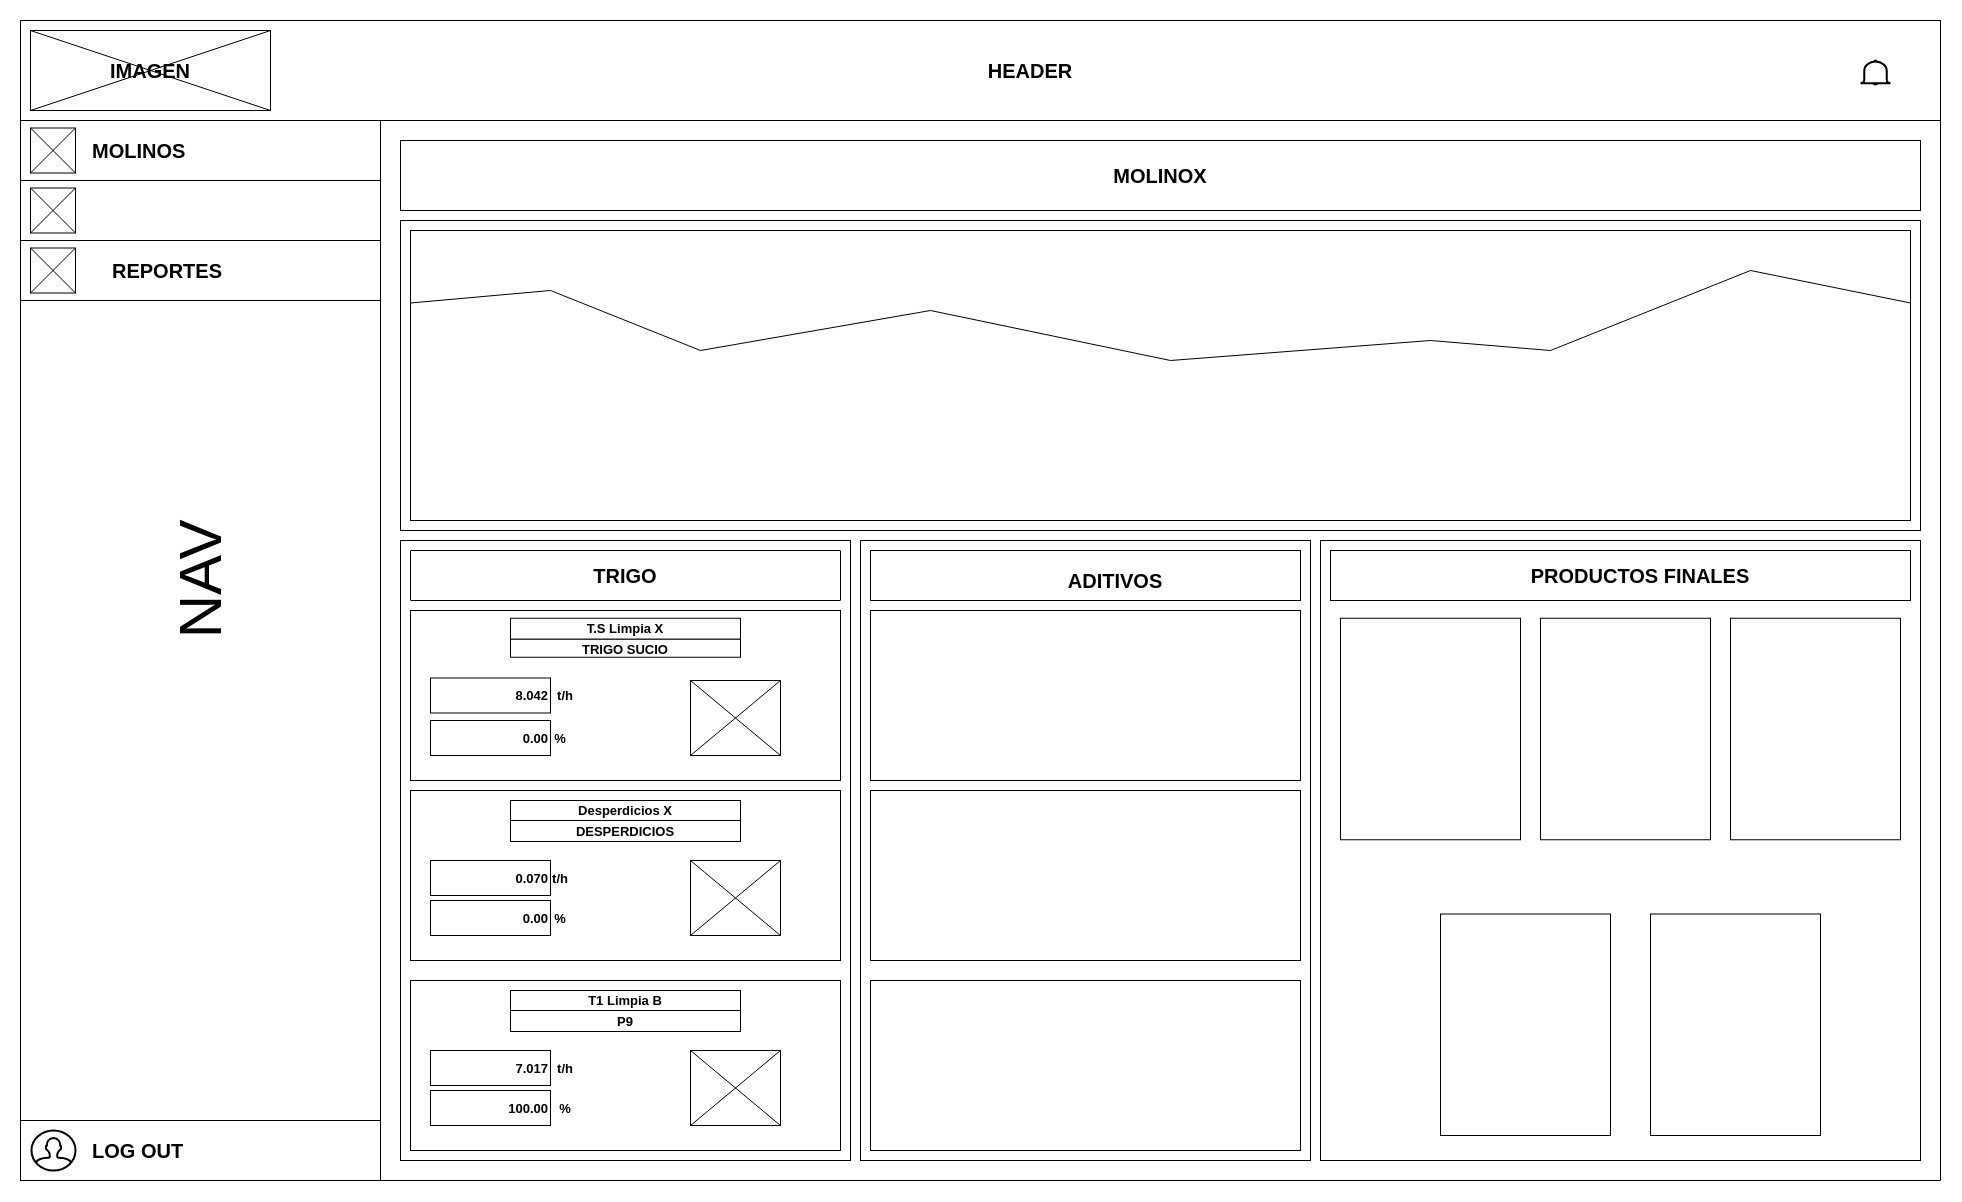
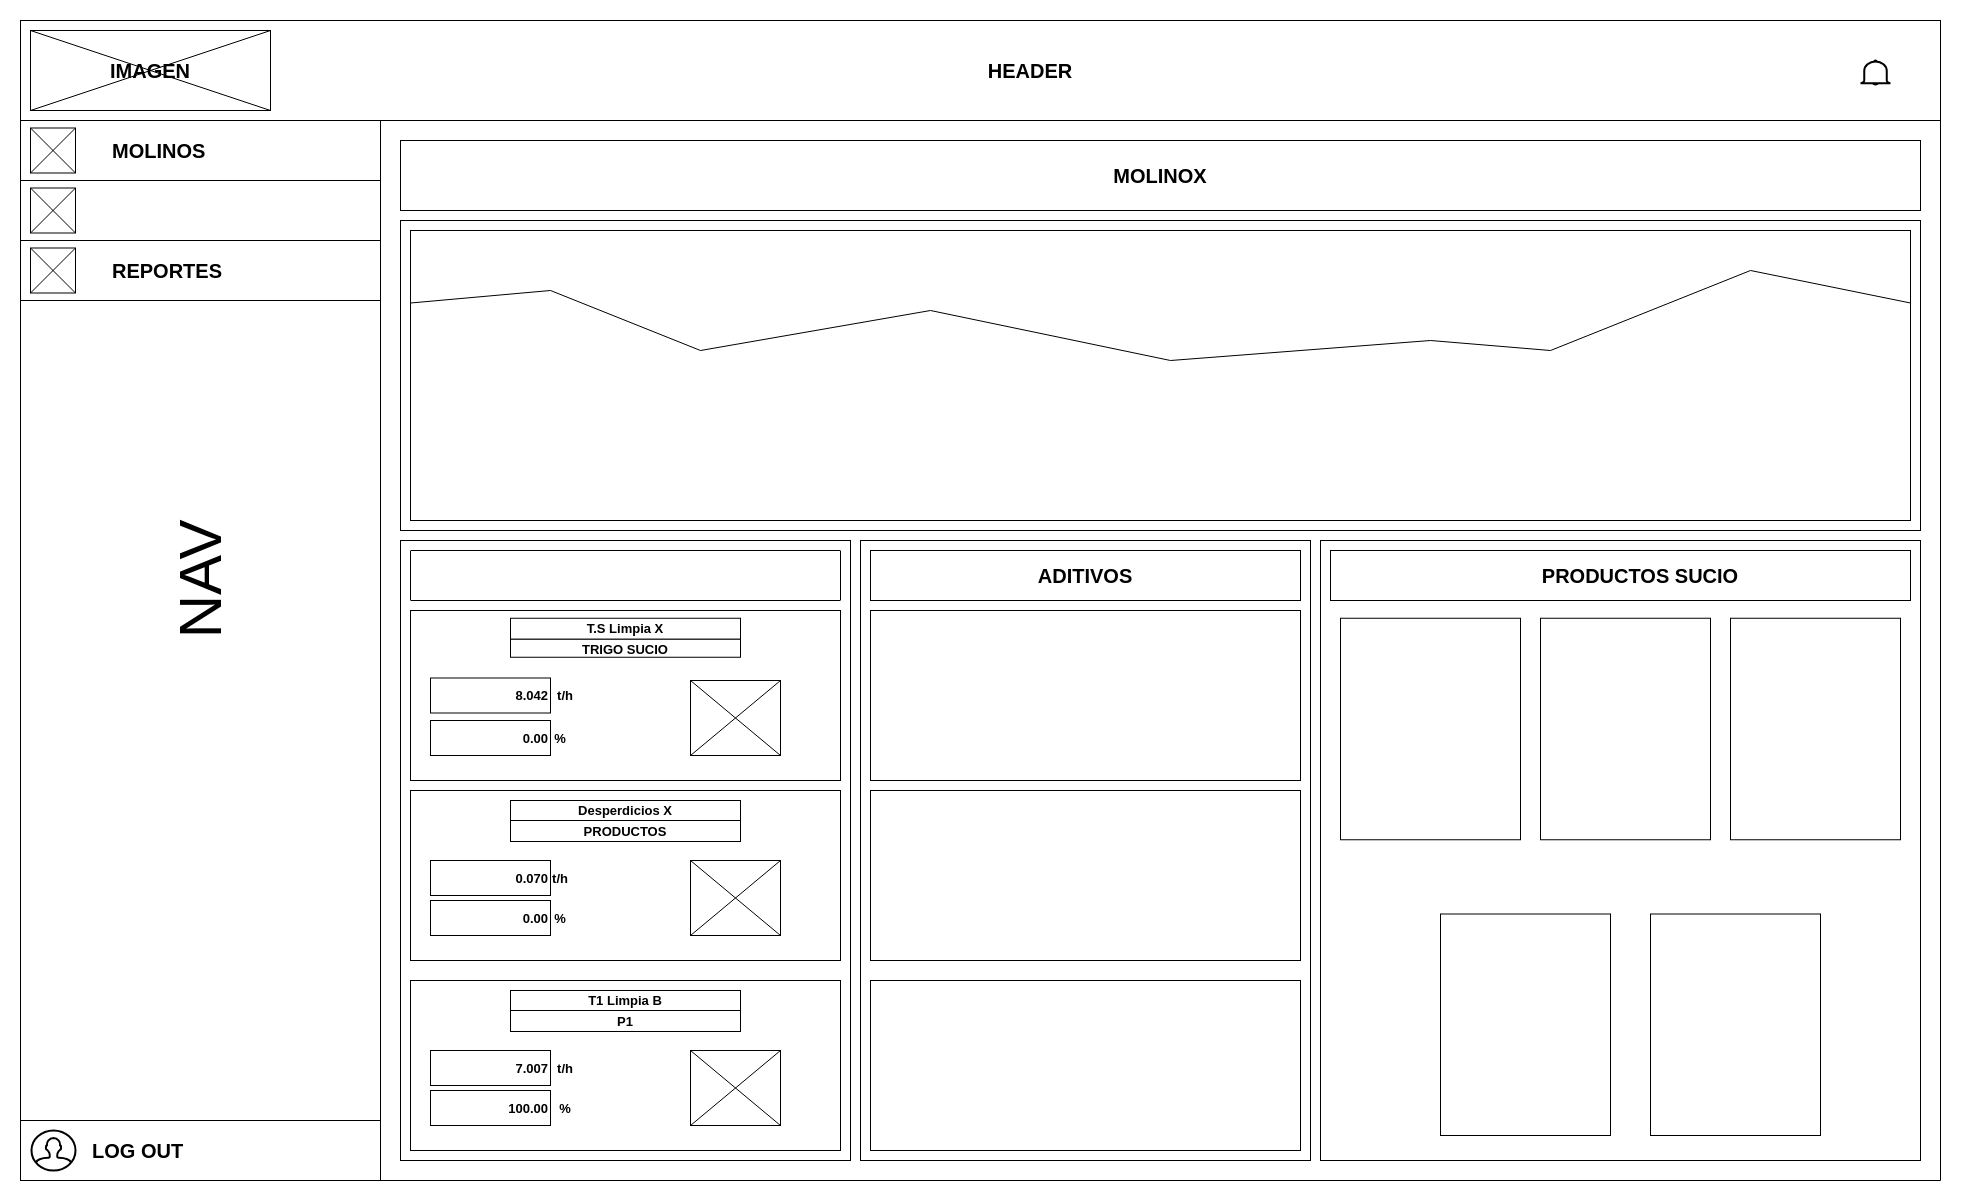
node "MOLINOS": moved (151, 151) -> (171, 151)
node "TRIGO": removed
node "PRODUCTOS FINALES": label "PRODUCTOS FINALES" -> "PRODUCTOS SUCIO"
node "ADITIVOS": moved (1116, 581) -> (1086, 576)
node "DESPERDICIOS": label "DESPERDICIOS" -> "PRODUCTOS"
node "P9": label "P9" -> "P1"
node "7.017": label "7.017" -> "7.007"
